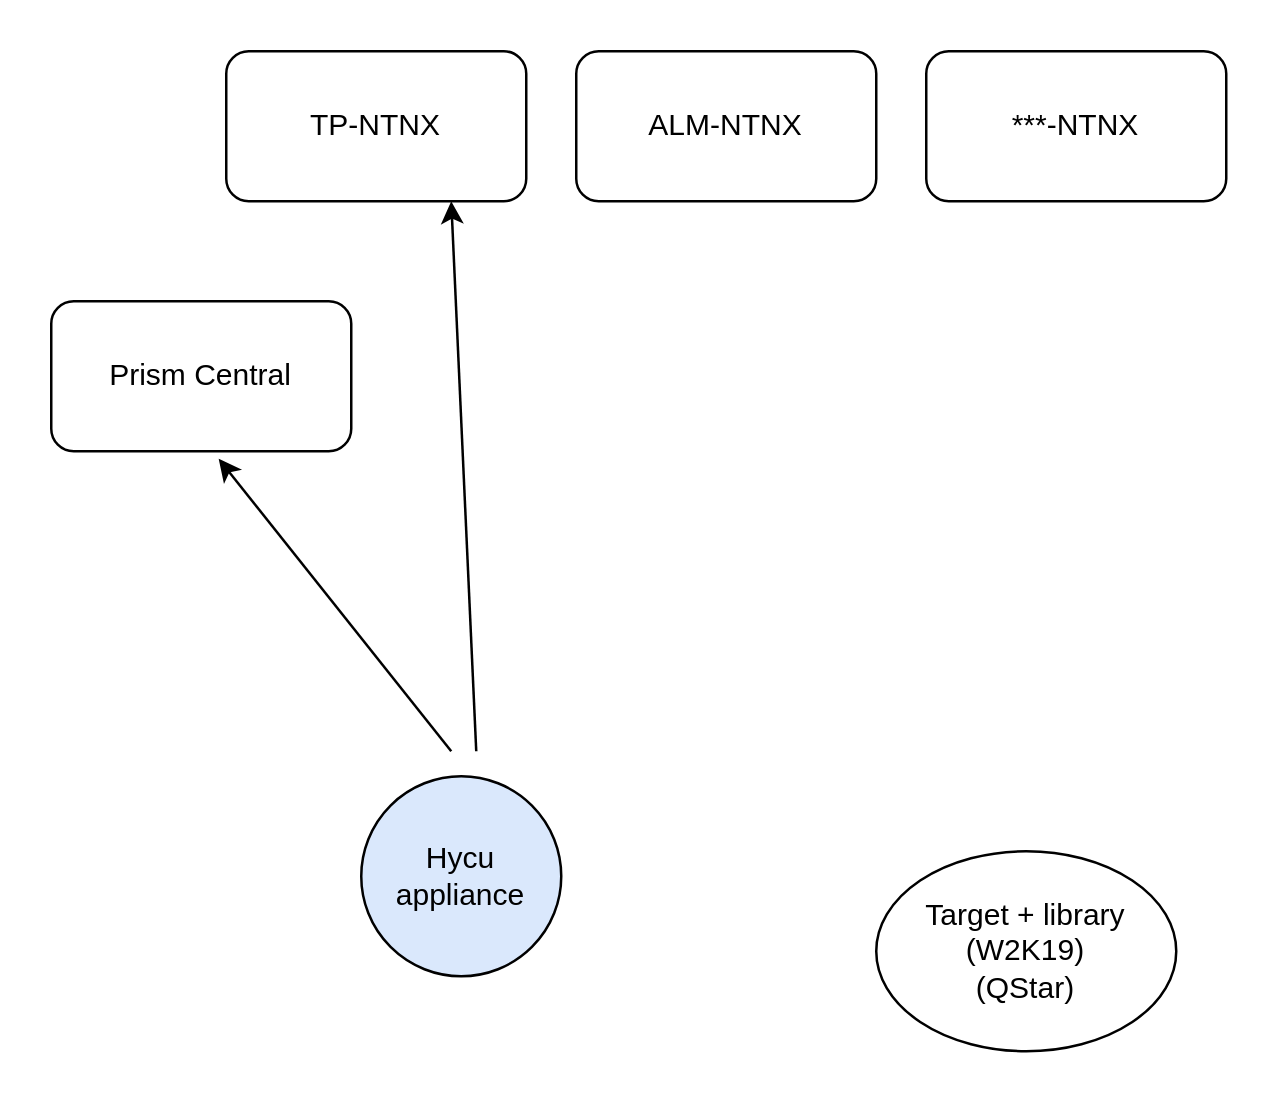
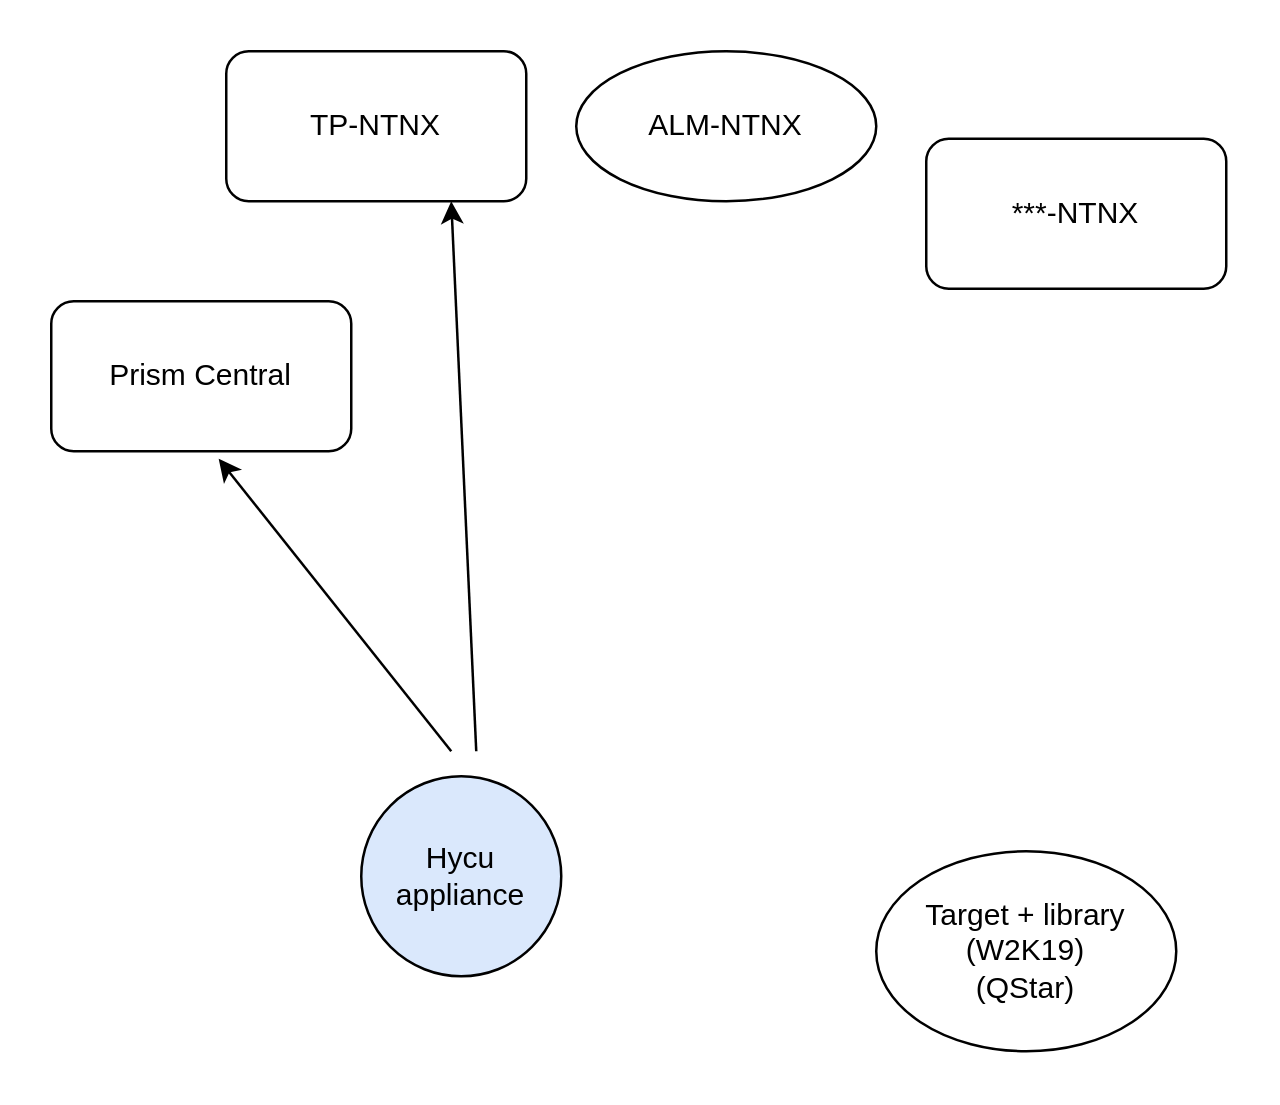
node "ALM-NTNX": shape rounded rectangle -> ellipse
node "***-NTNX": moved (1076, 126) -> (1076, 214)
